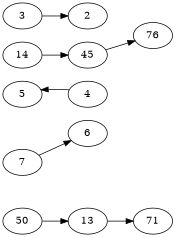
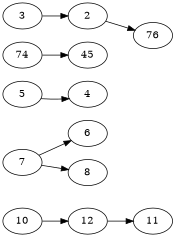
edge "45" -> "76": now "2" -> "76"
node "14": label "14" -> "74"
edge "4" -> "5": reversed
node "8": added
node "50": label "50" -> "10"
node "13": label "13" -> "12"
node "71": label "71" -> "11"
